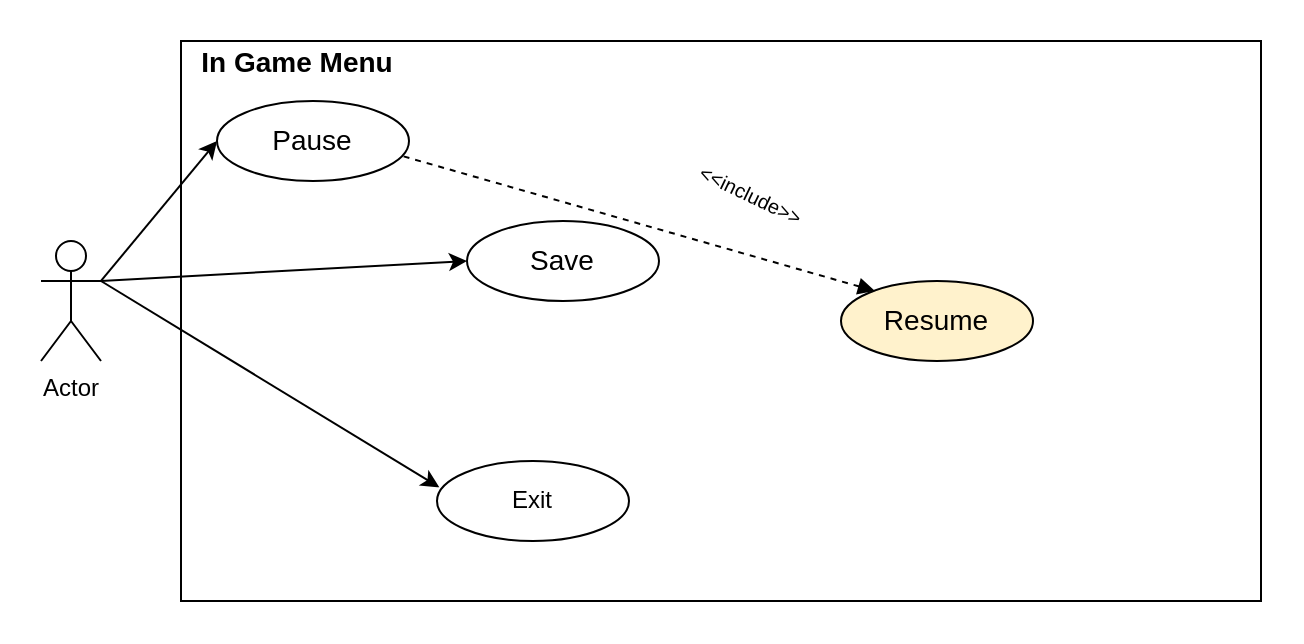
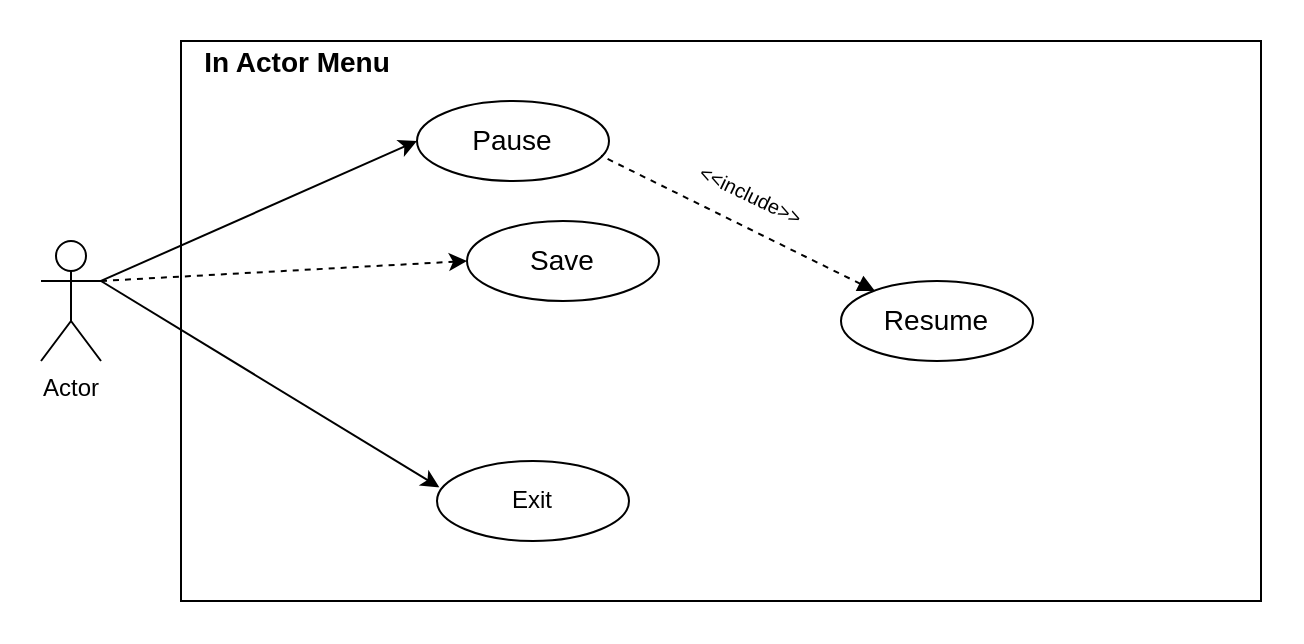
node "In Game Menu": label "In Game Menu" -> "In Actor Menu"
node "Pause": moved (313, 141) -> (513, 141)
edge "Actor" -> "Save": style solid -> dashed
node "Resume": fillcolor #fff2cc -> #ffffff
